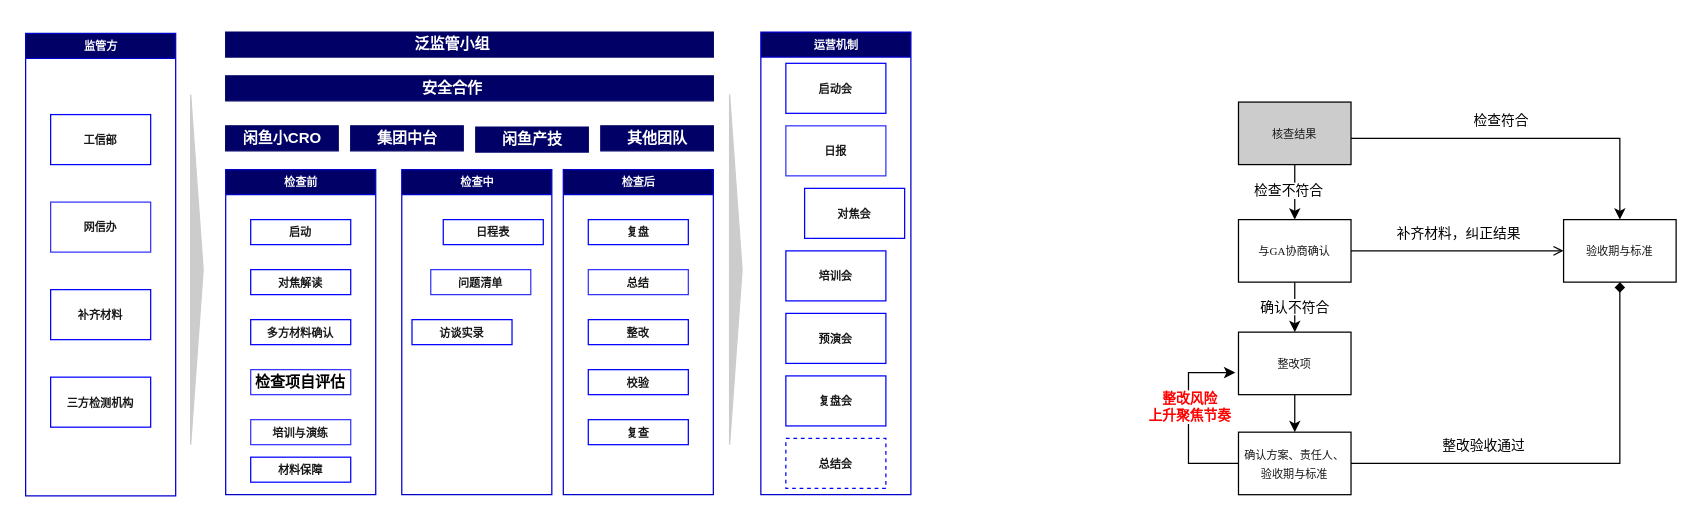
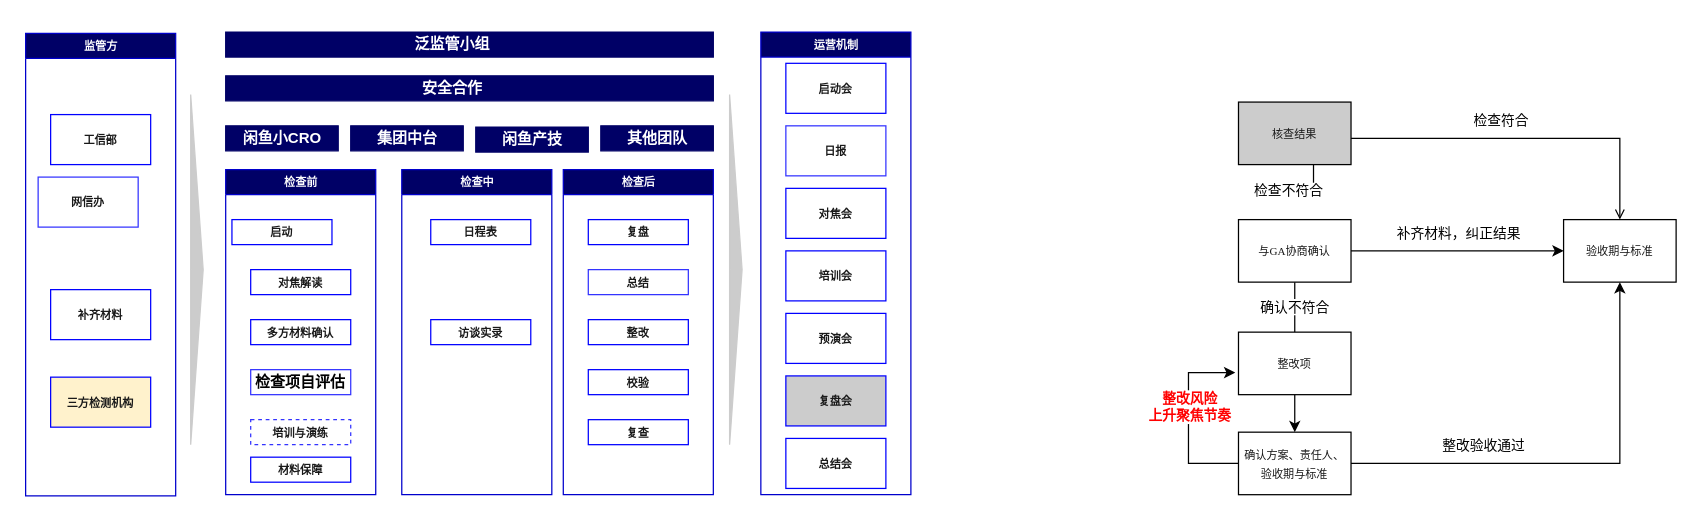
edge "核查结果" -> "与GA协商确认": now "核查结果" -> "检查不符合"
edge "核查结果" -> "验收期与标准": arrowhead classic -> open
node "对焦会": moved (854, 213) -> (836, 213)
node "网信办": moved (101, 227) -> (88, 202)
node "启动": moved (301, 232) -> (282, 232)
node "日程表": moved (493, 232) -> (481, 232)
edge "与GA协商确认" -> "验收期与标准": arrowhead open -> classic
node "问题清单": removed
edge "确认方案、责任人、验收期与标准" -> "验收期与标准": arrowhead diamond -> classic
edge "与GA协商确认" -> "整改项": arrowhead classic -> none
node "访谈实录": moved (462, 332) -> (481, 332)
node "复盘会": fillcolor #ffffff -> #cccccc
node "三方检测机构": fillcolor #ffffff -> #fff2cc
node "培训与演练": style solid -> dashed
node "总结会": style dashed -> solid
